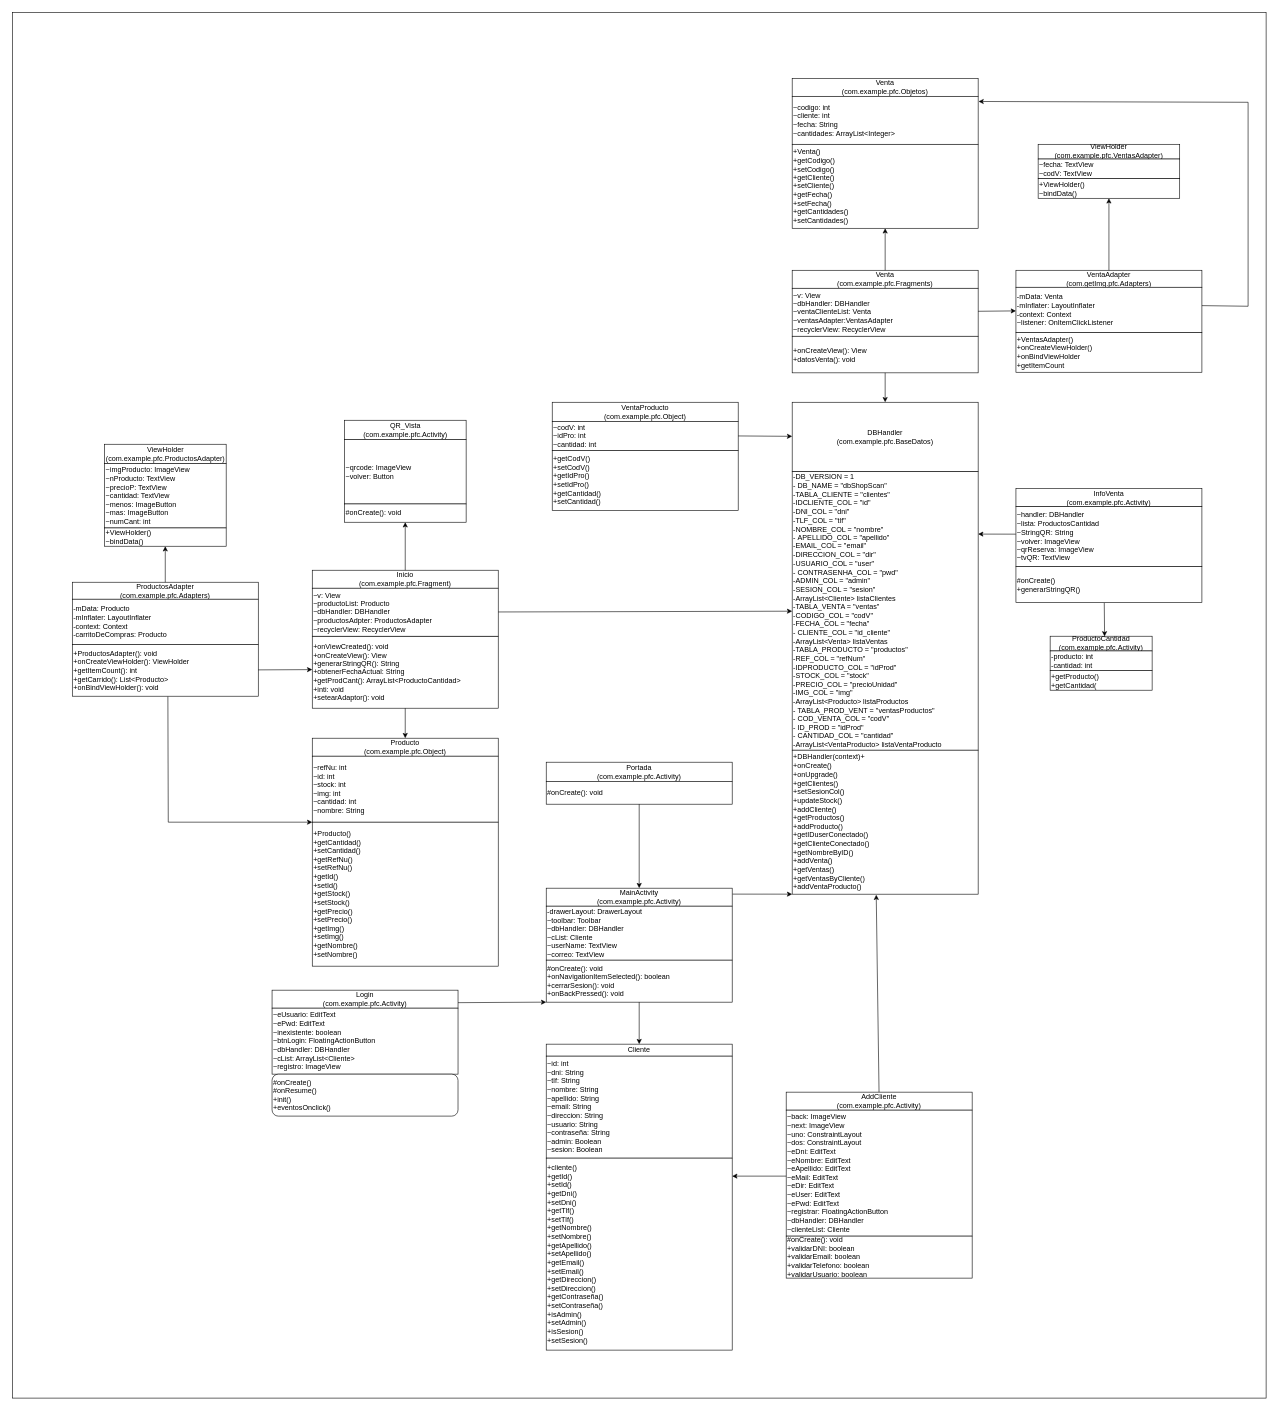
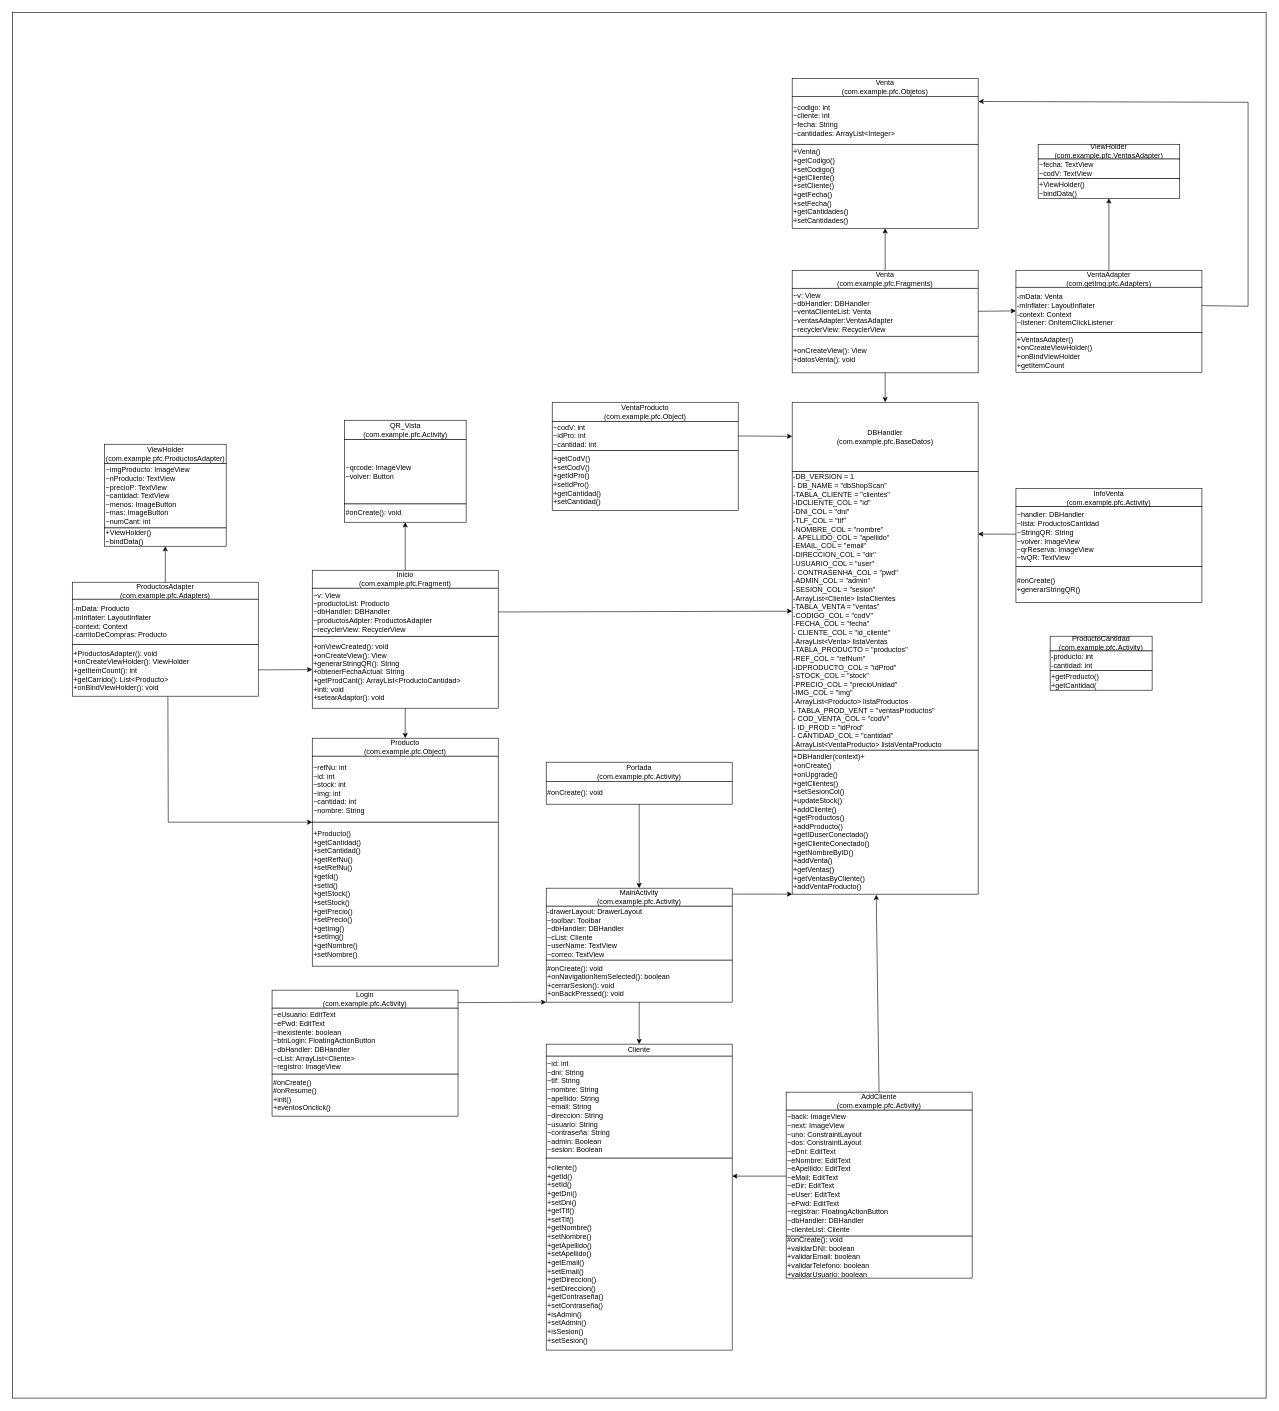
edge "#onCreate() +generarStringQR()" -> "ProductoCantidad (com.example.pfc.Activity)": removed
node "#onCreate() #onResume() +init() +eventosOnclick()": shape rounded rectangle -> rectangle
